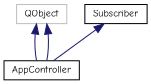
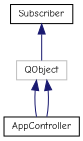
edge "AppController" -> "Subscriber": now "QObject" -> "Subscriber"
